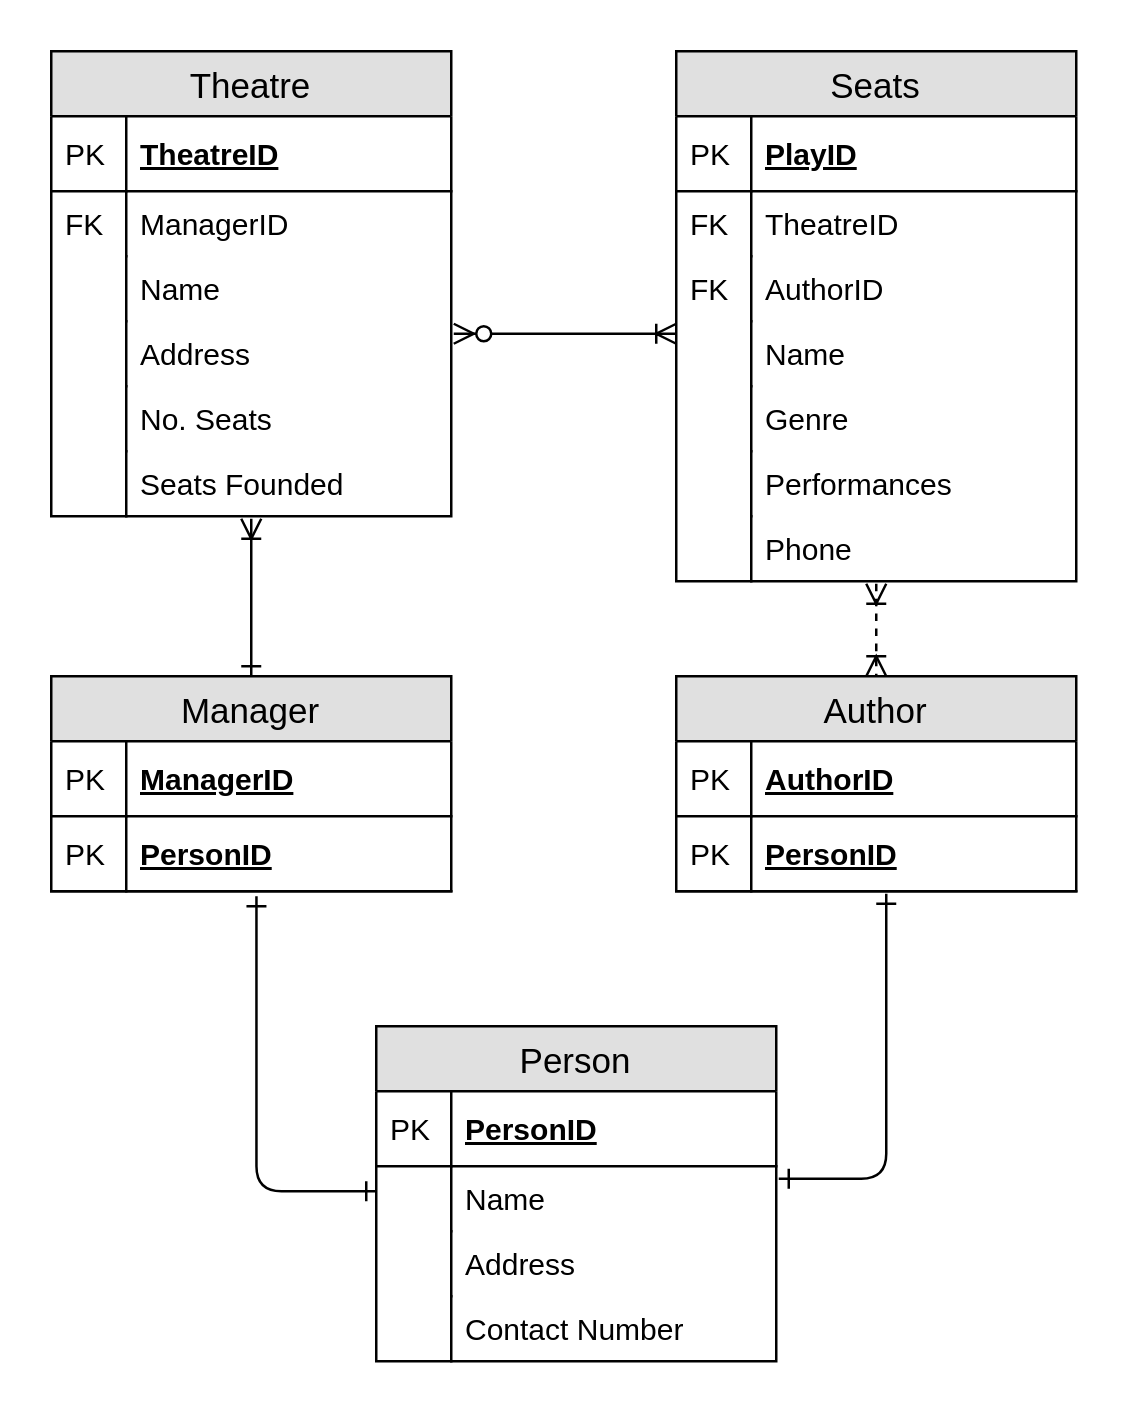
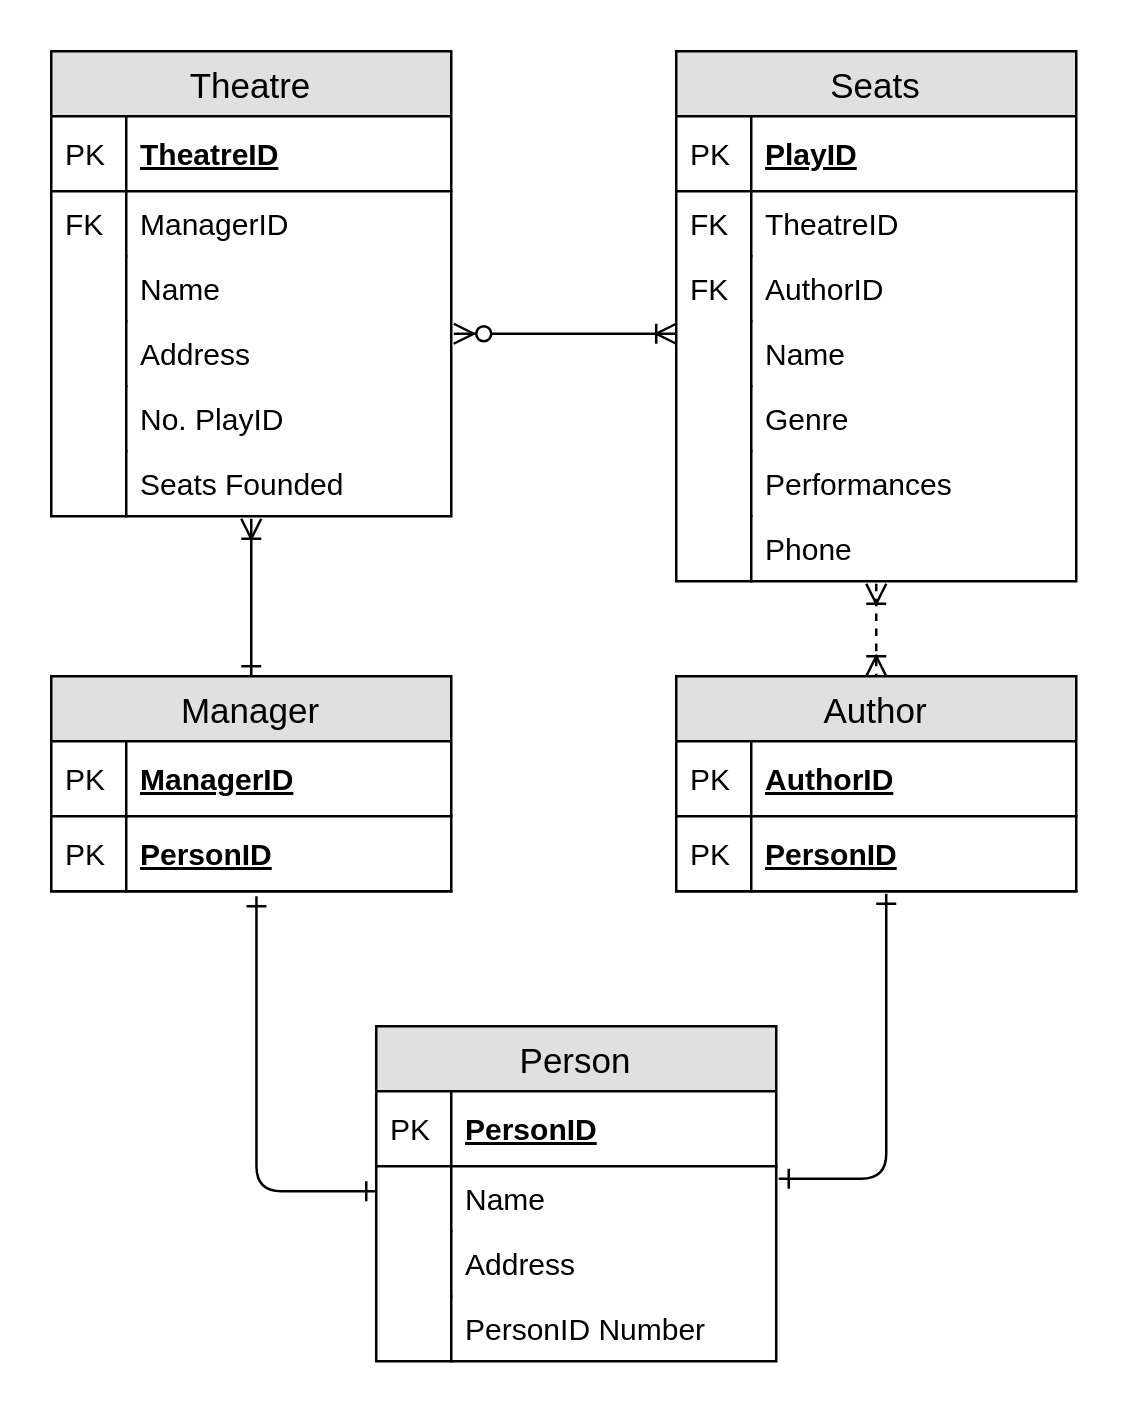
node "No. Seats": label "No. Seats" -> "No. PlayID"
node "Contact Number": label "Contact Number" -> "PersonID Number"
